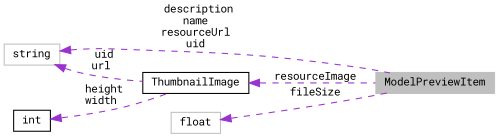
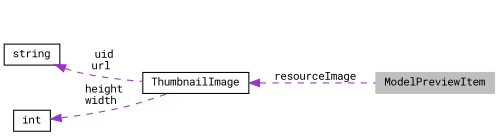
edge "ModelPreviewItem" -> "string": removed, label "description name resourceUrl uid"
node "string": color grey75 -> black
node "float": removed
